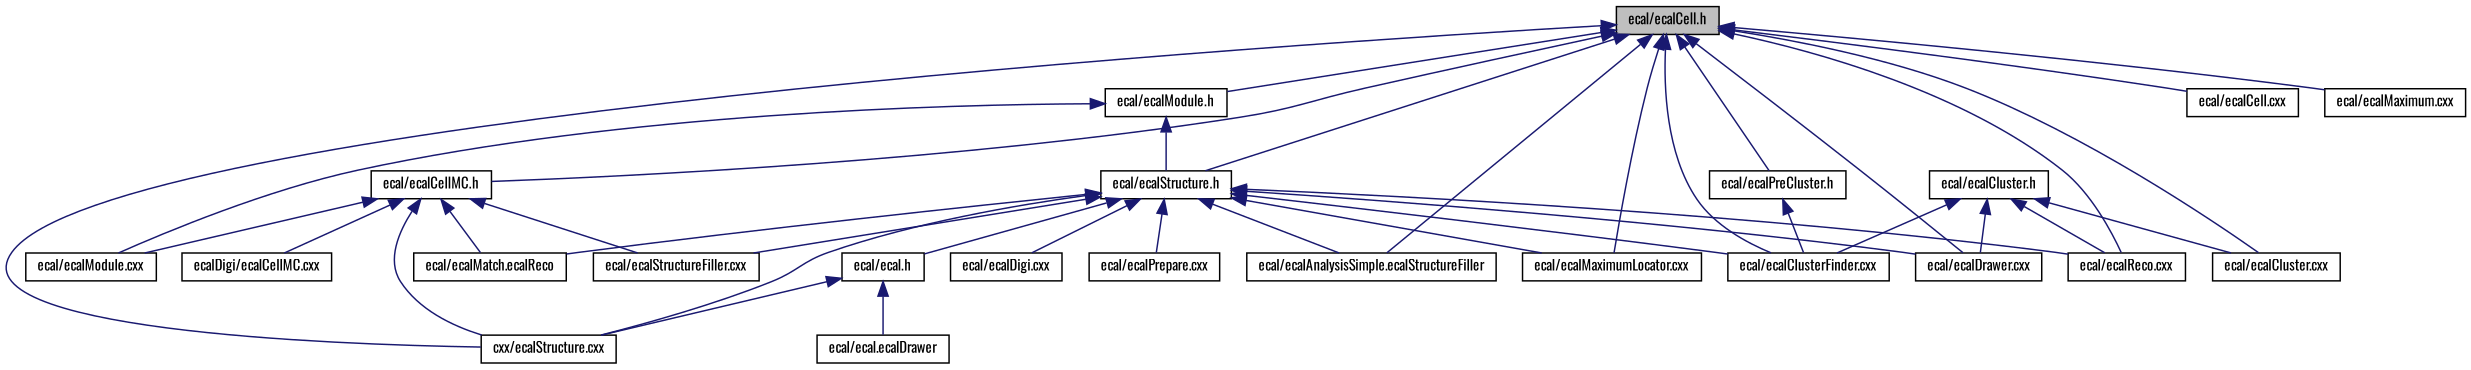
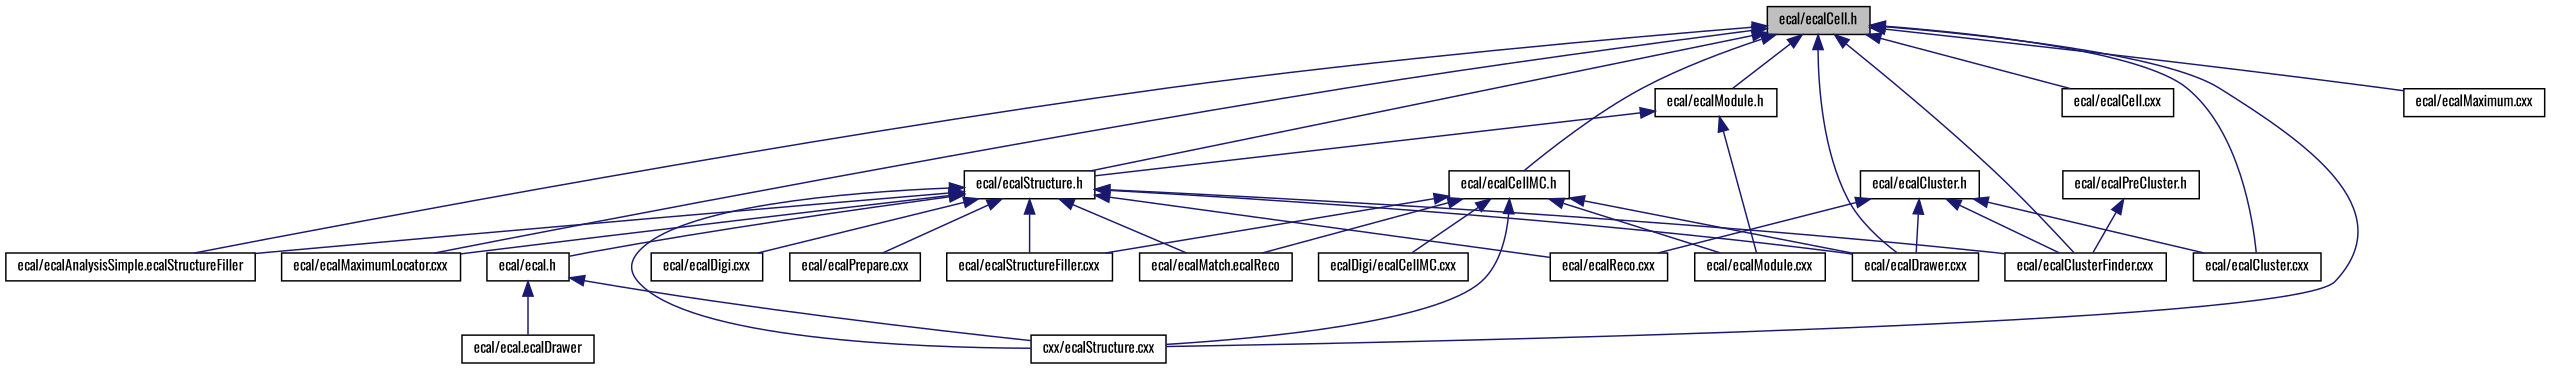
edge "ecal/ecalReco.cxx" -> "ecal/ecalCell.h": removed
edge "ecal/ecalPreCluster.h" -> "ecal/ecalCell.h": removed
edge "ecal/ecalDrawer.cxx" -> "ecal/ecalCellMC.h": added
